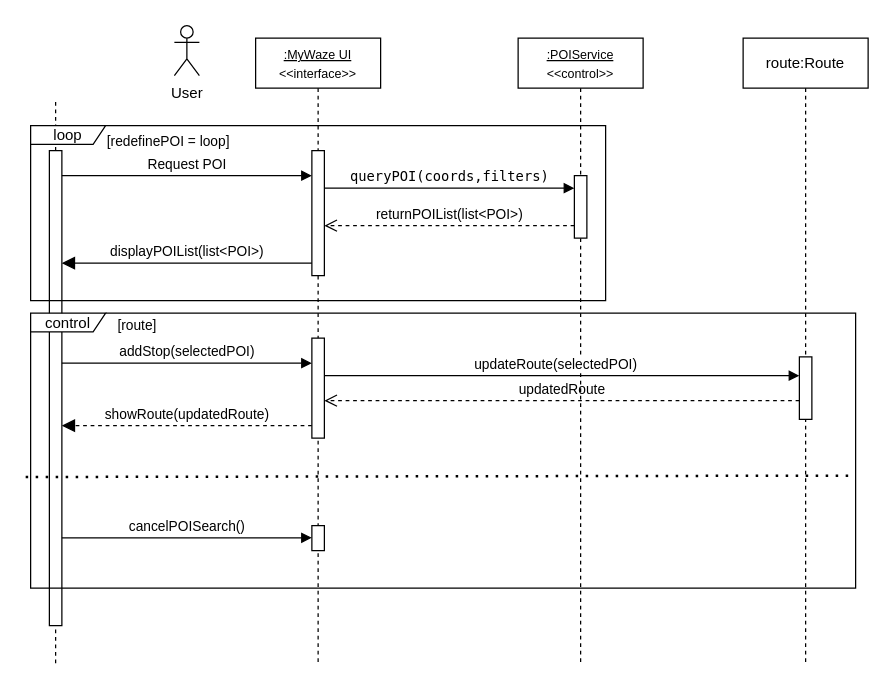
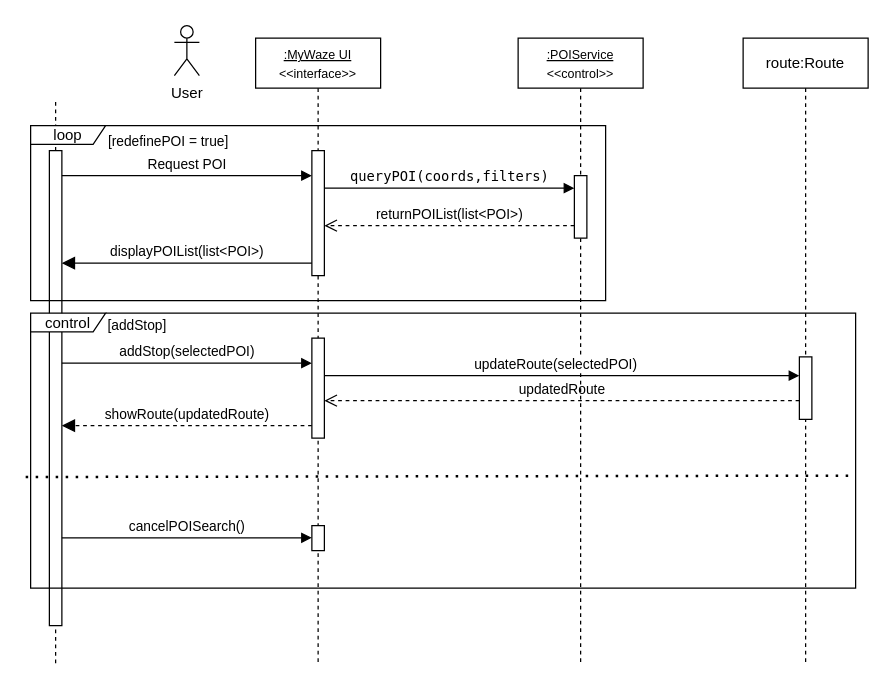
node "[redefinePOI = loop]": label "[redefinePOI = loop]" -> "[redefinePOI = true]"
node "[route]": label "[route]" -> "[addStop]"
